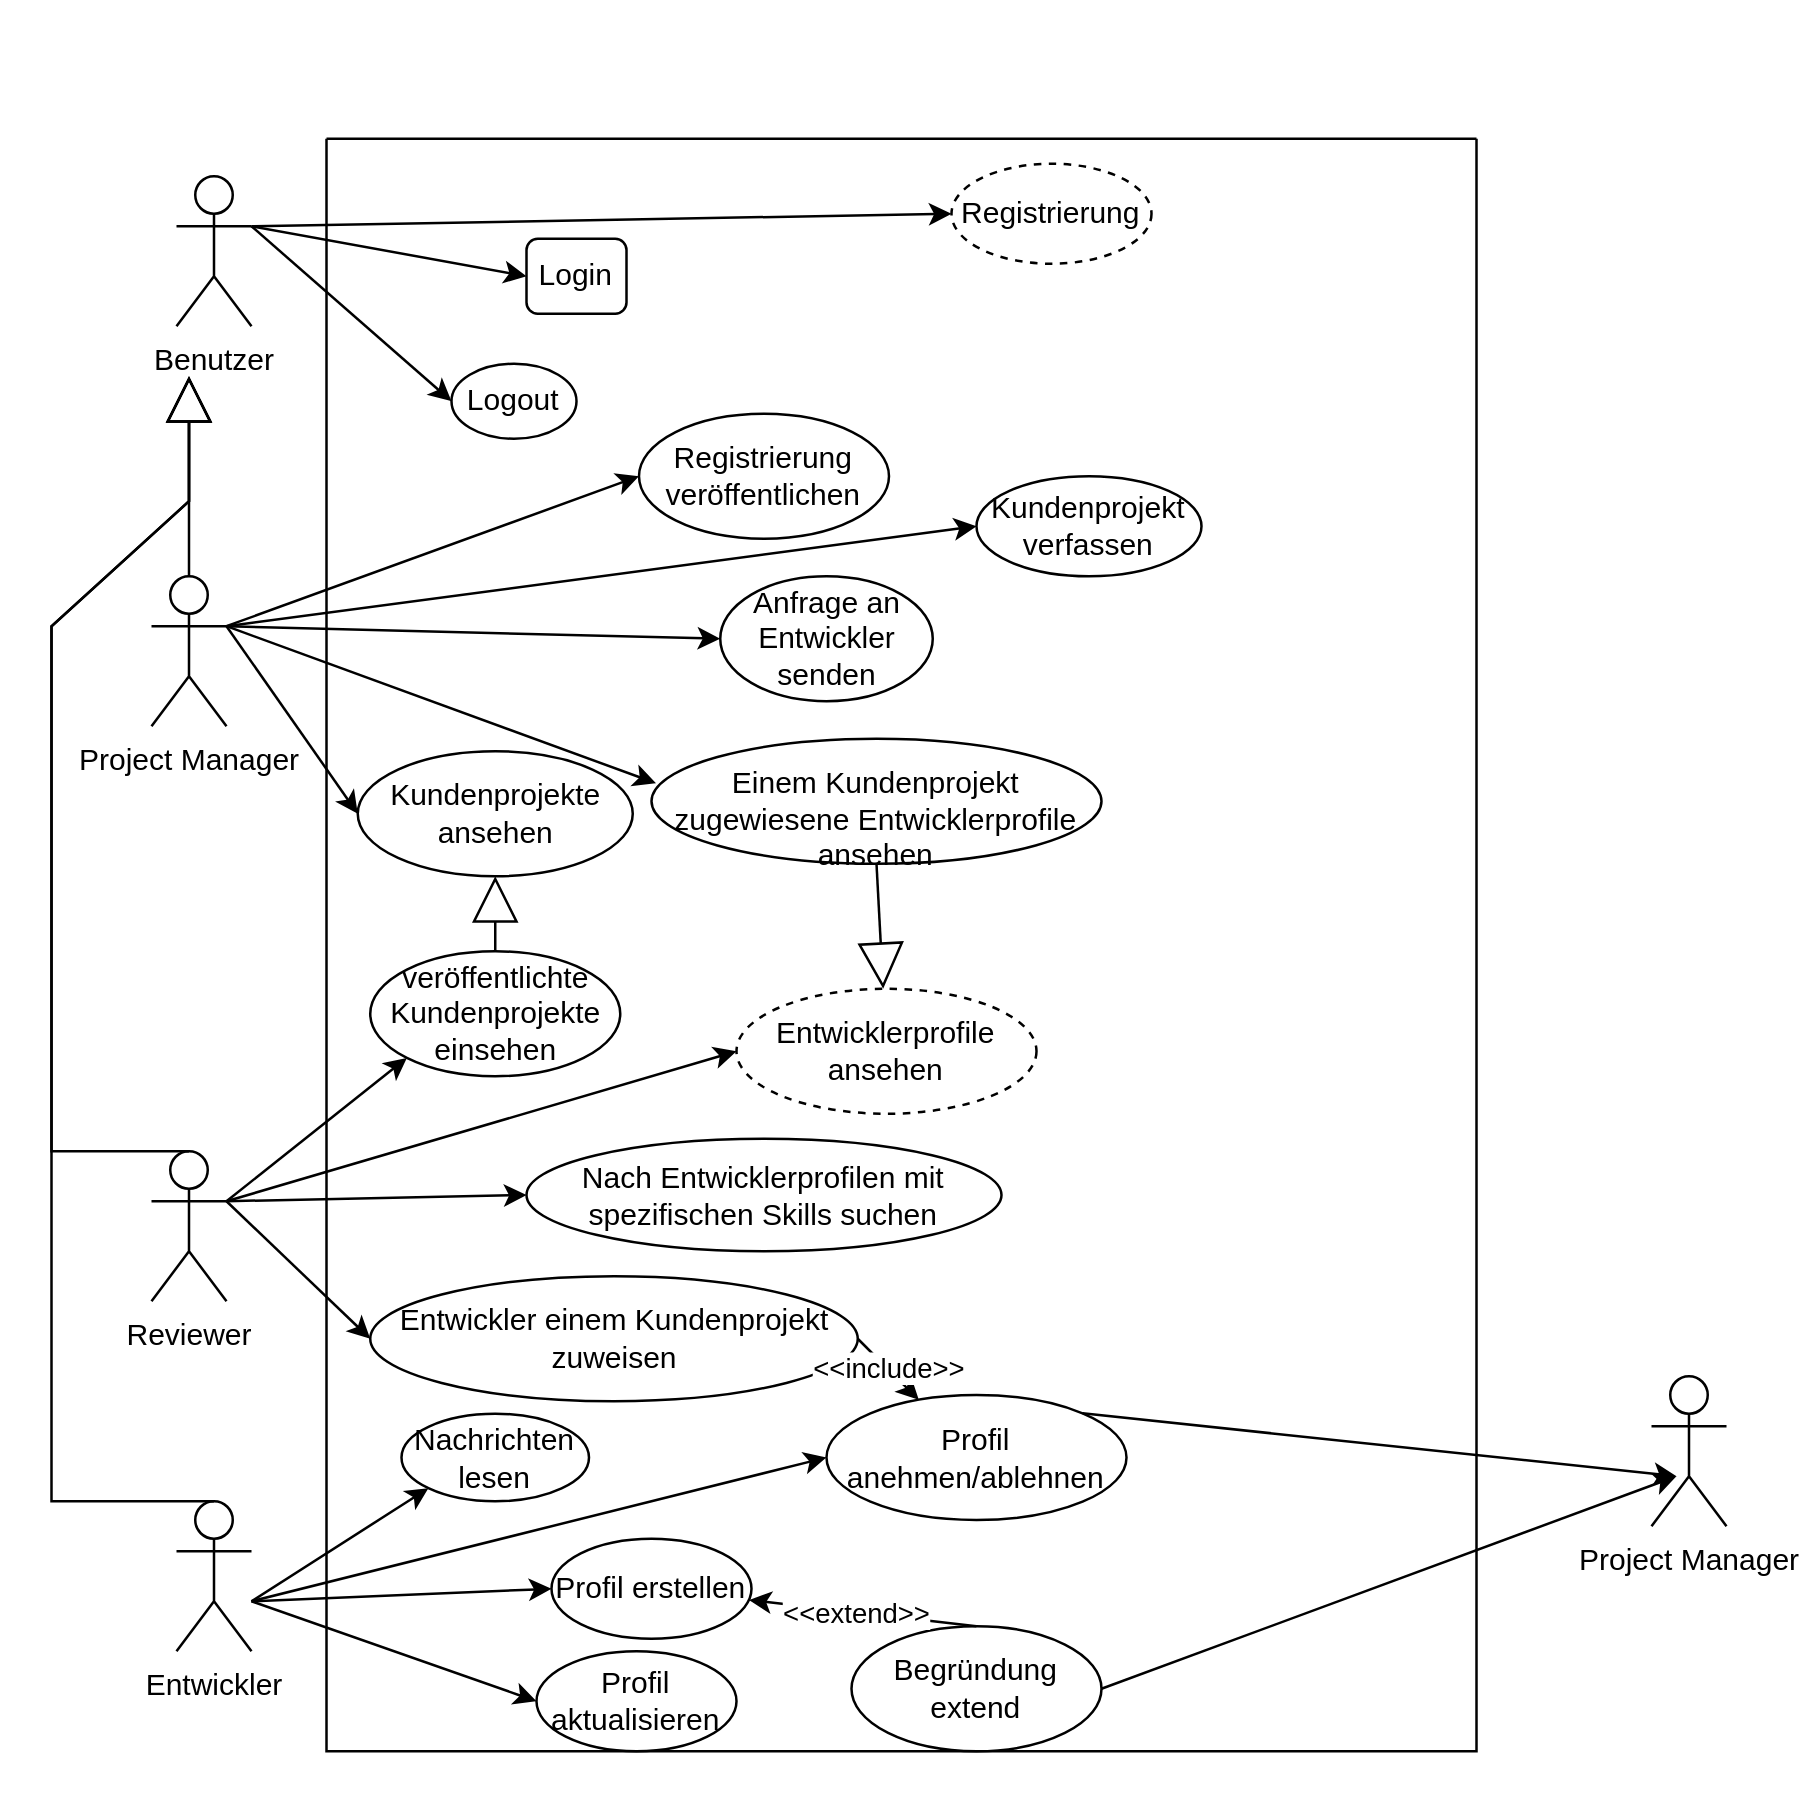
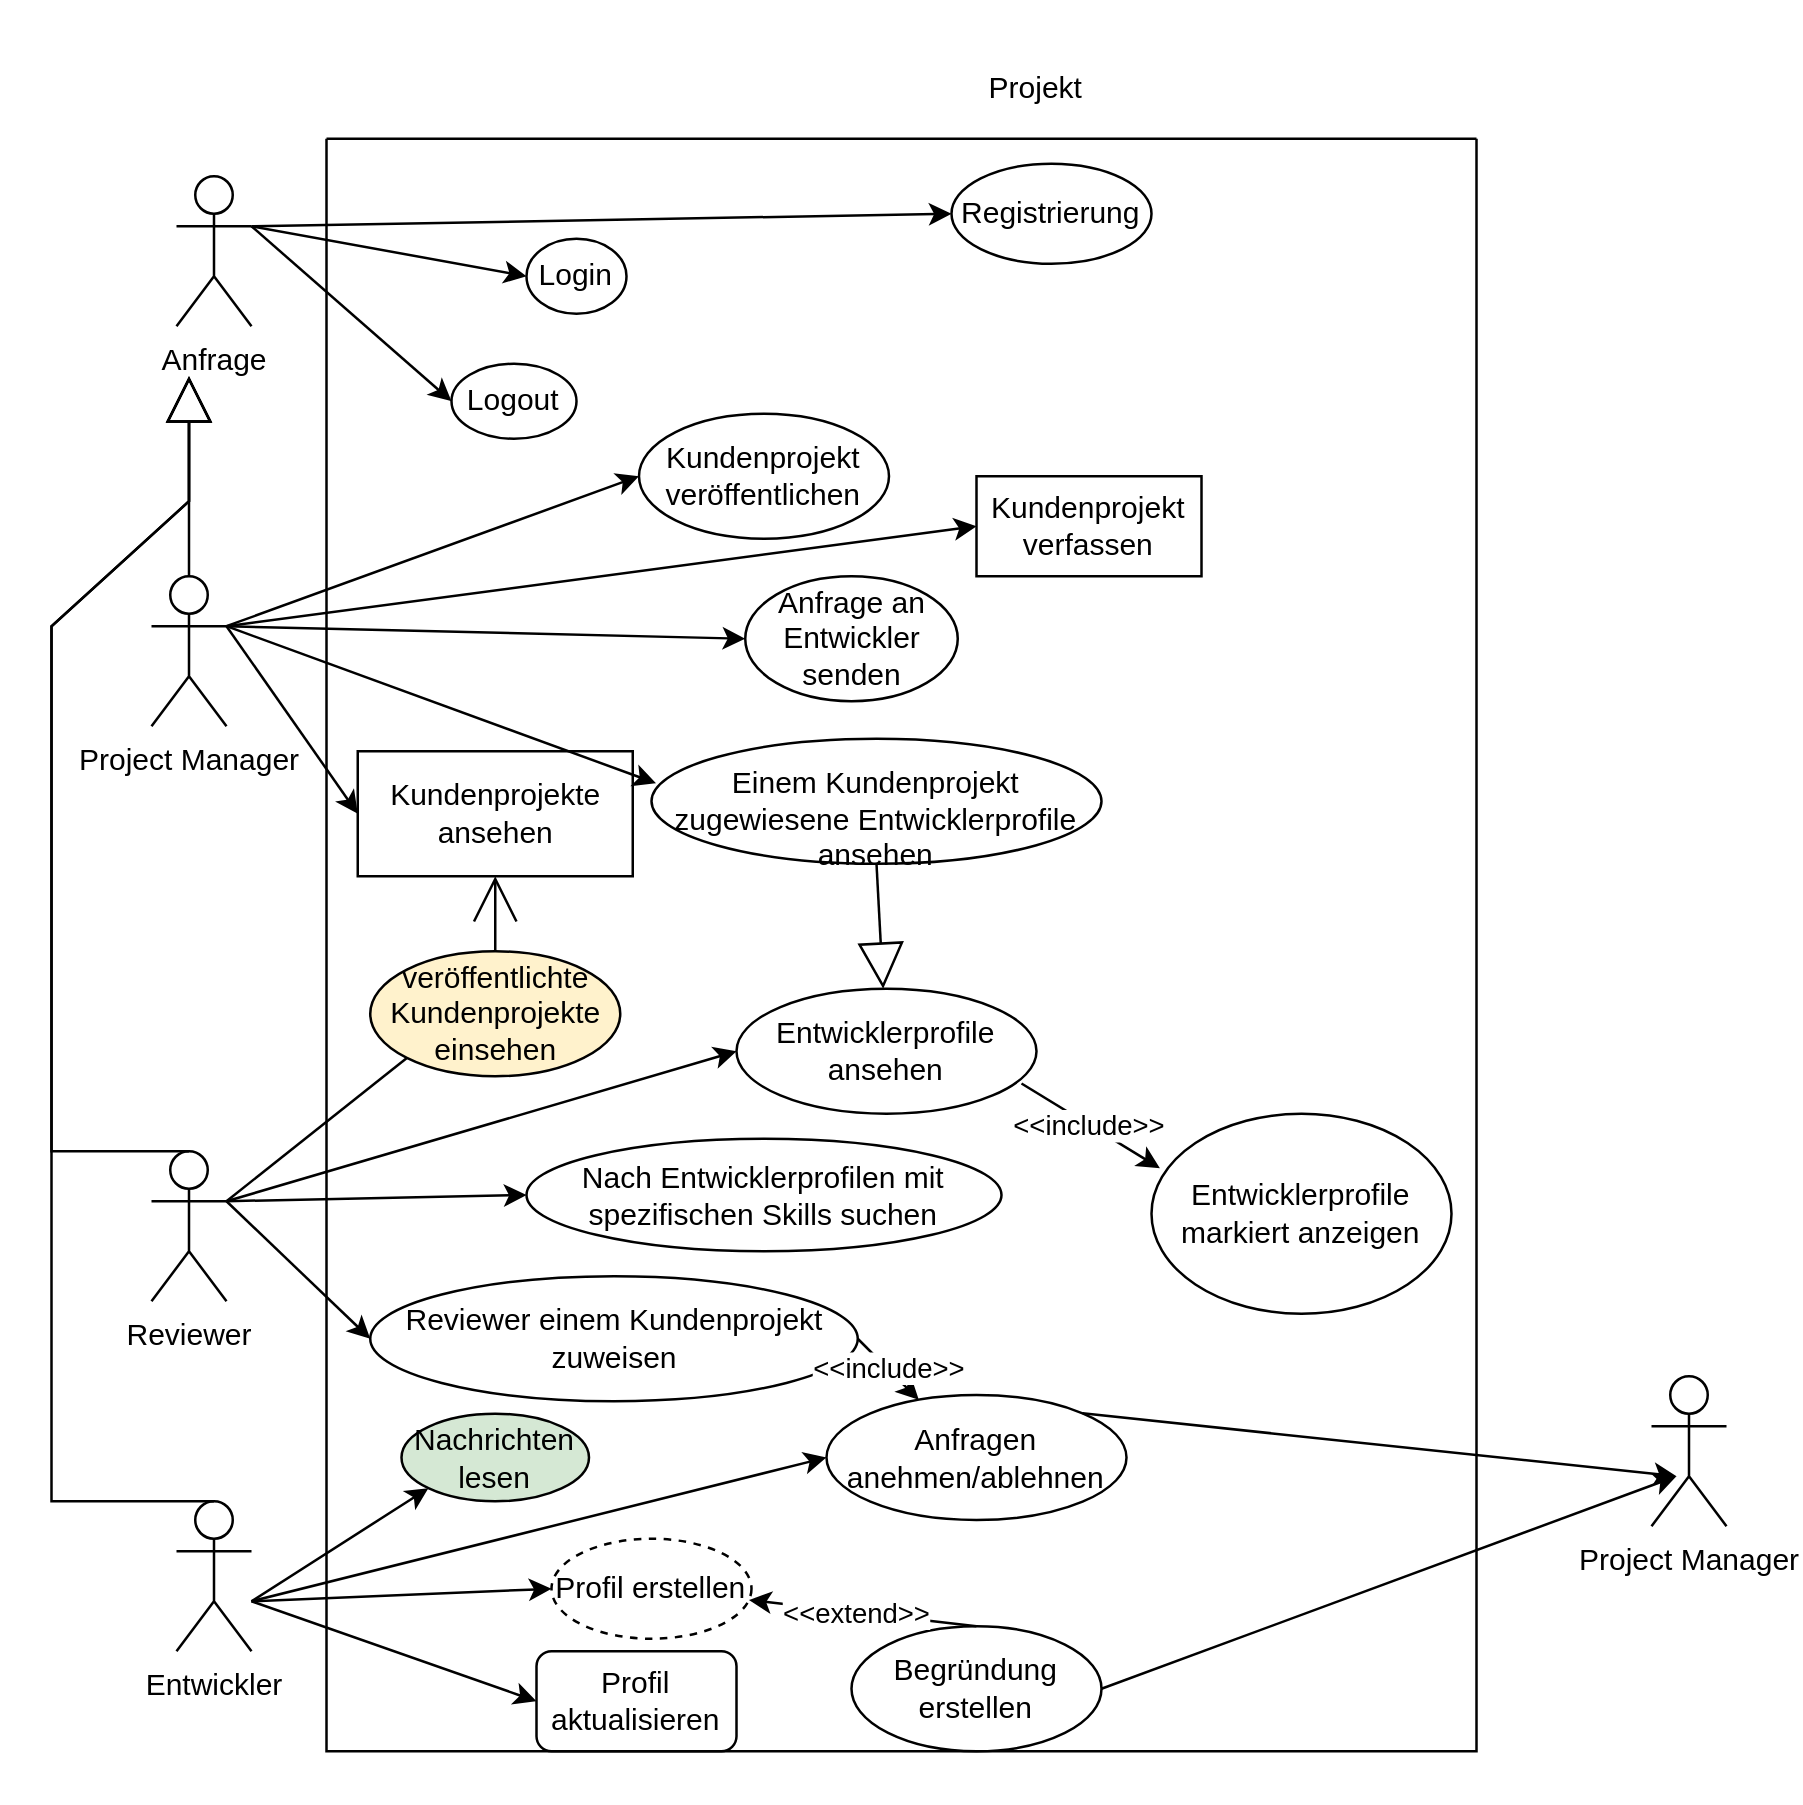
node "Projekt": added
node "Registrierung": style dashed -> solid
node "Login": shape rounded rectangle -> ellipse
node "Benutzer": label "Benutzer" -> "Anfrage"
node "Registrierung veröffentlichen": label "Registrierung veröffentlichen" -> "Kundenprojekt veröffentlichen"
node "Kundenprojekt verfassen": shape ellipse -> rectangle
node "Anfrage an Entwickler senden": moved (826, 639) -> (851, 639)
node "Kundenprojekte ansehen": shape ellipse -> rectangle
edge "veröffentlichte Kundenprojekte einsehen" -> "Kundenprojekte ansehen": arrowhead block -> open
node "veröffentlichte Kundenprojekte einsehen": fillcolor #ffffff -> #fff2cc
node "Entwicklerprofile ansehen": style dashed -> solid
edge "Reviewer" -> "veröffentlichte Kundenprojekte einsehen": arrowhead classic -> none
edge "Entwicklerprofile ansehen" -> "Entwicklerprofile markiert anzeigen": added, label "<<include>>"
node "Entwicklerprofile markiert anzeigen": added
node "Entwickler einem Kundenprojekt zuweisen": label "Entwickler einem Kundenprojekt zuweisen" -> "Reviewer einem Kundenprojekt zuweisen"
node "Nachrichten lesen": fillcolor #ffffff -> #d5e8d4
node "Profil anehmen/ablehnen": label "Profil anehmen/ablehnen" -> "Anfragen anehmen/ablehnen"
node "Profil erstellen": style solid -> dashed
node "Begründung extend": label "Begründung extend" -> "Begründung erstellen"
node "Profil aktualisieren": shape ellipse -> rounded rectangle
